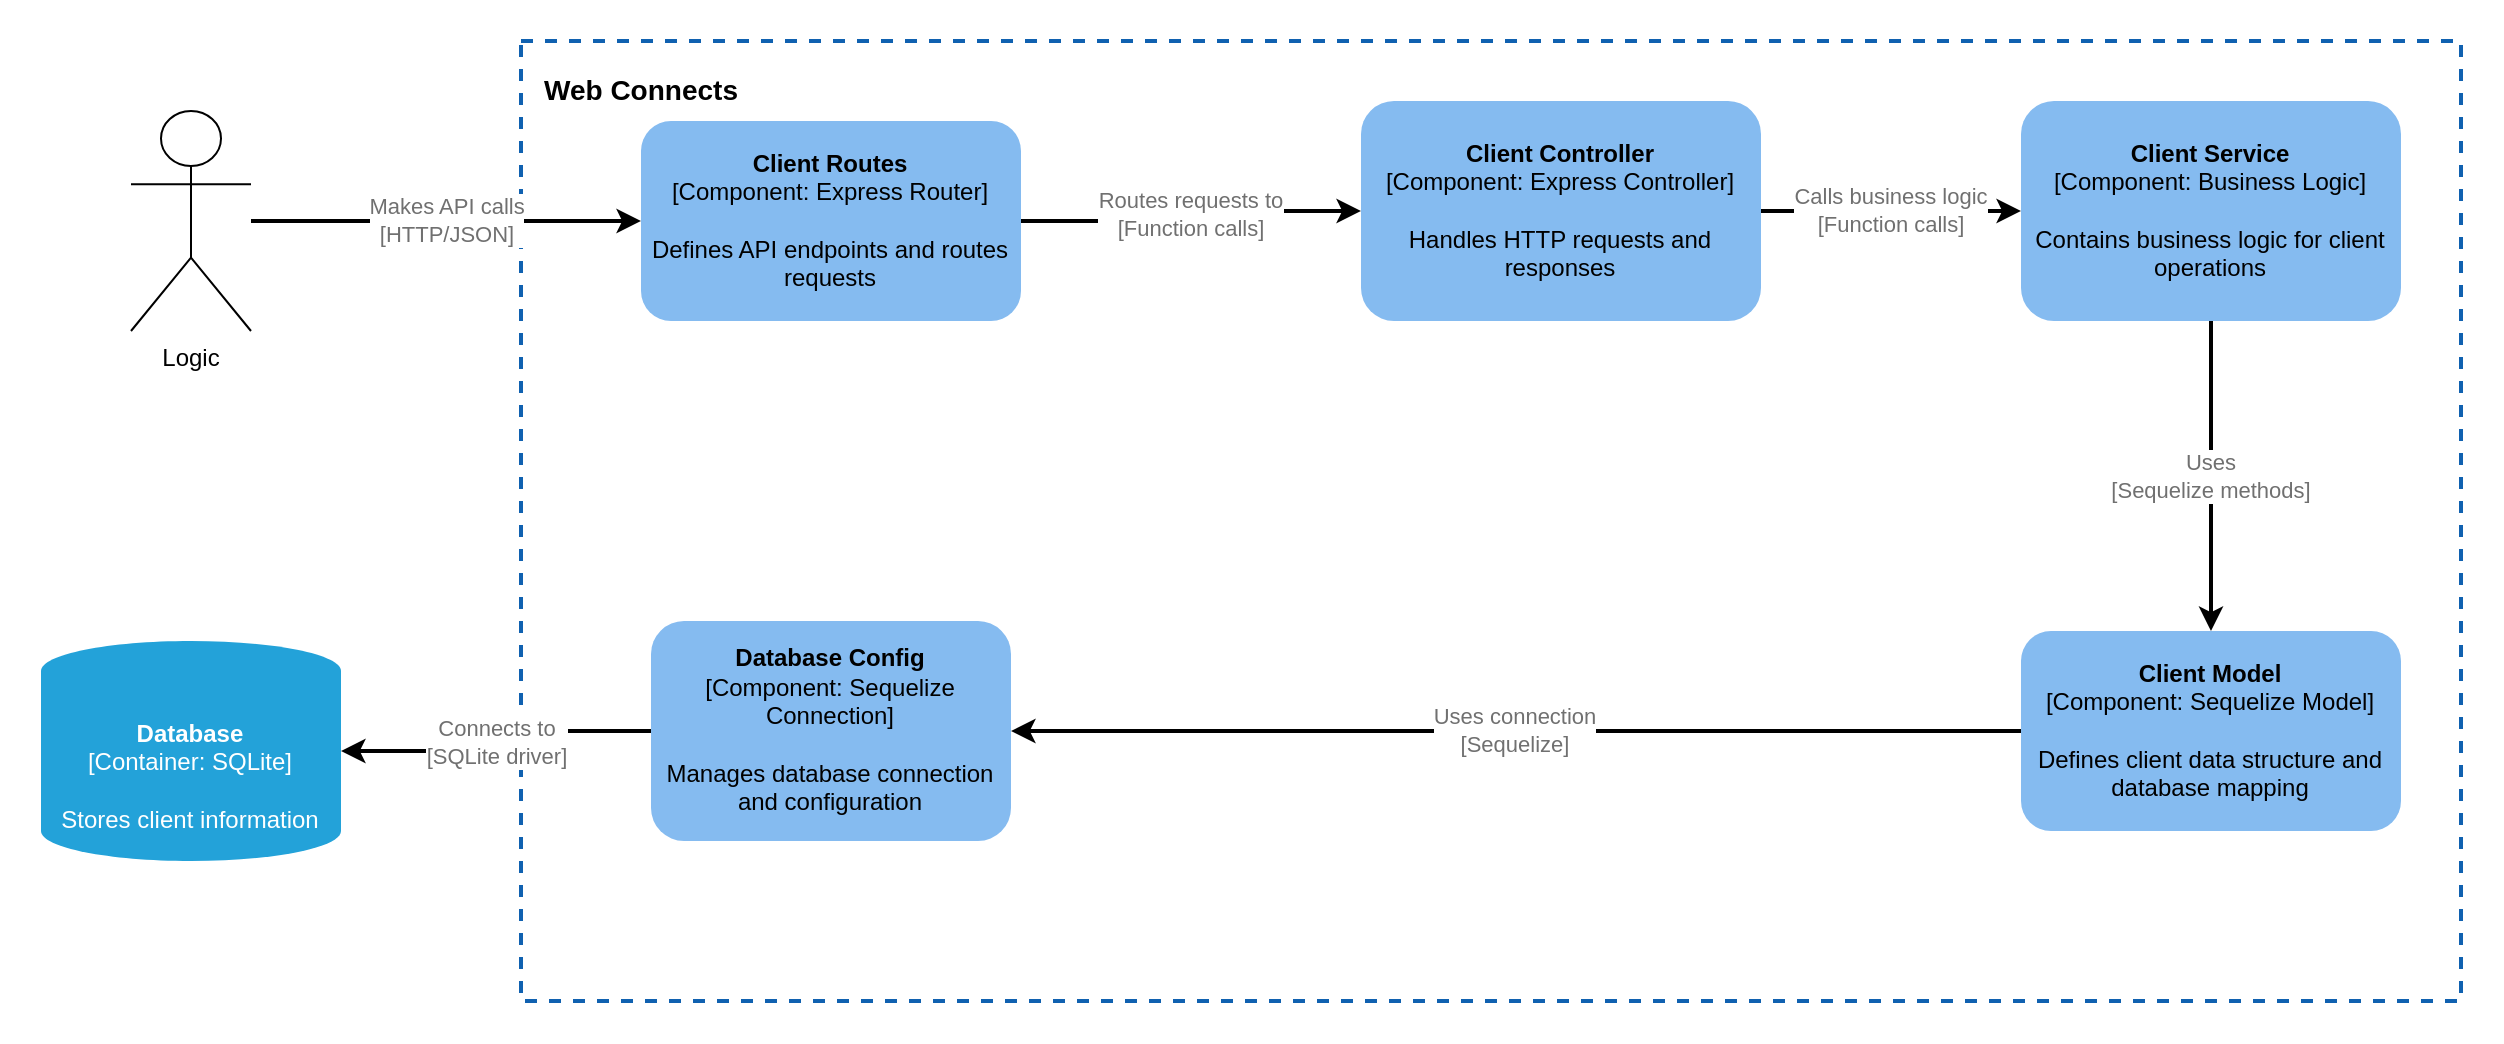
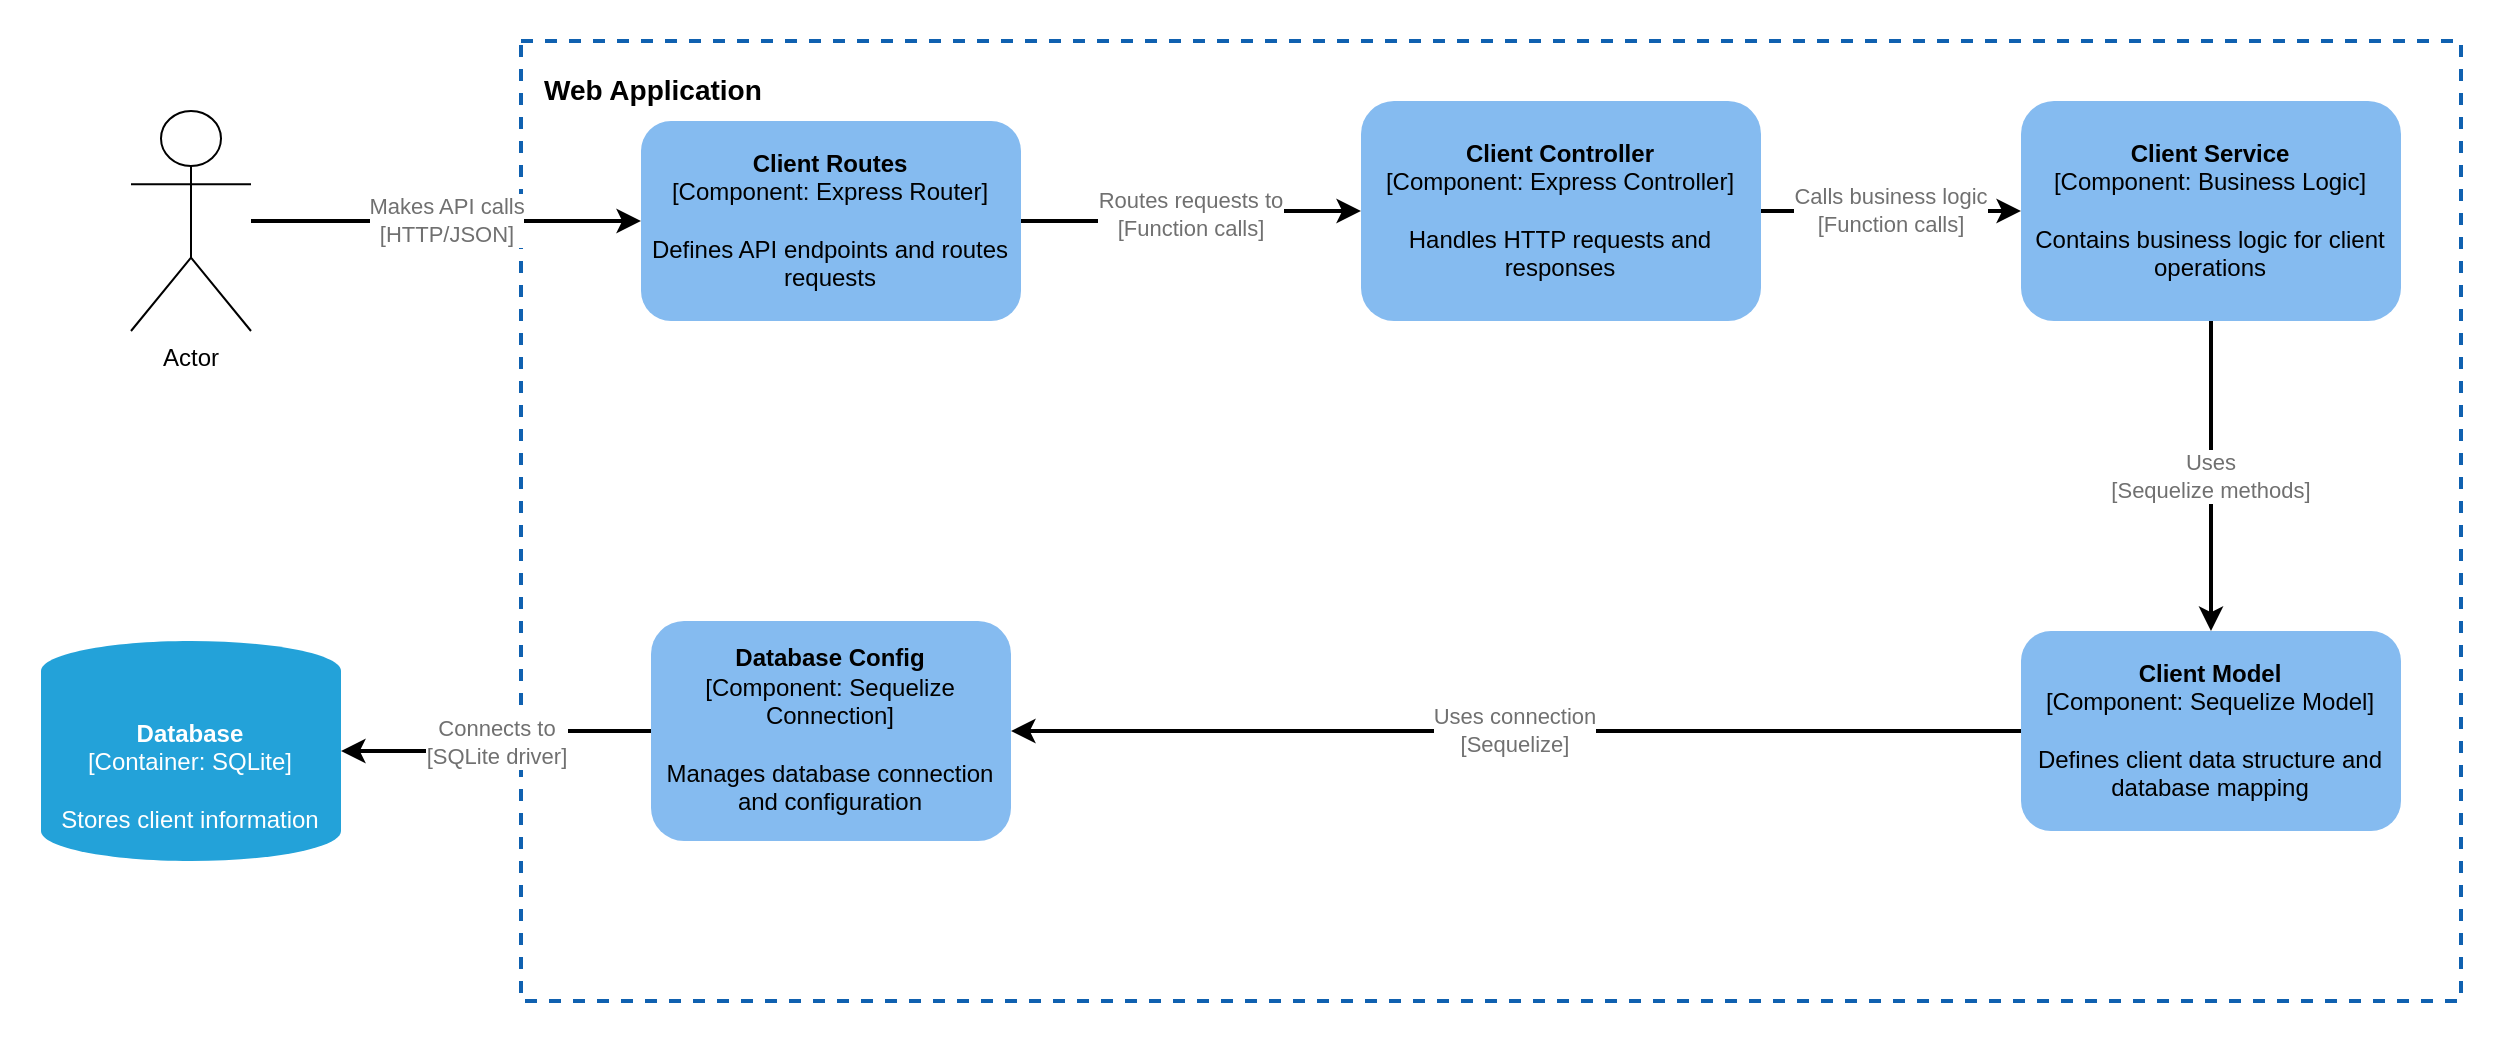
node "Web Connects": label "Web Connects" -> "Web Application"
node "Logic": label "Logic" -> "Actor"
